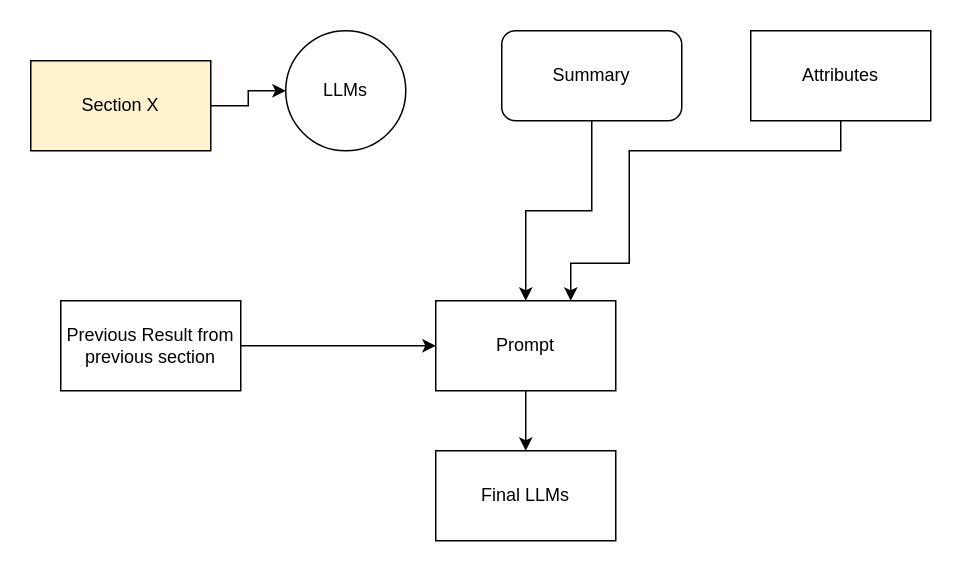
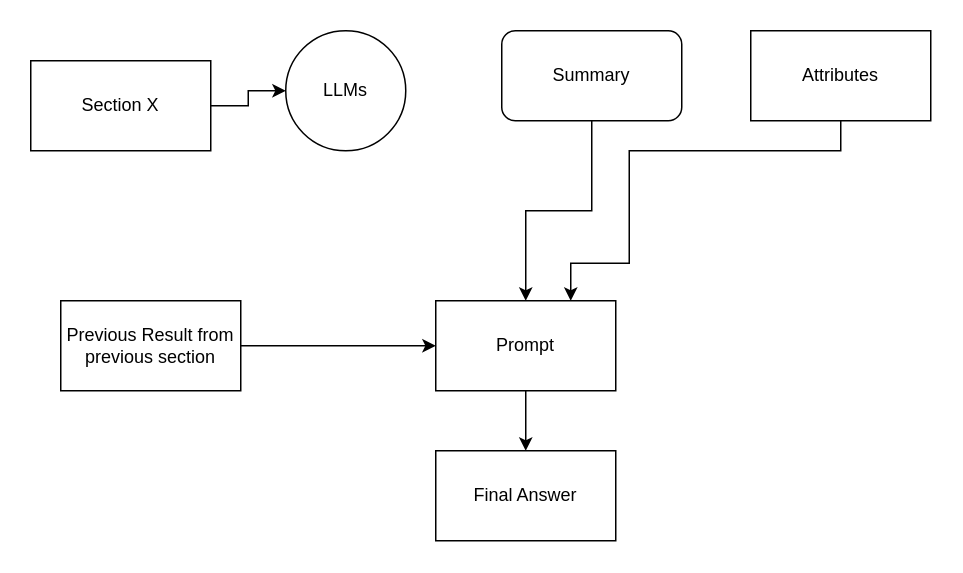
node "Section X": fillcolor #fff2cc -> #ffffff
node "Final LLMs": label "Final LLMs" -> "Final Answer"
